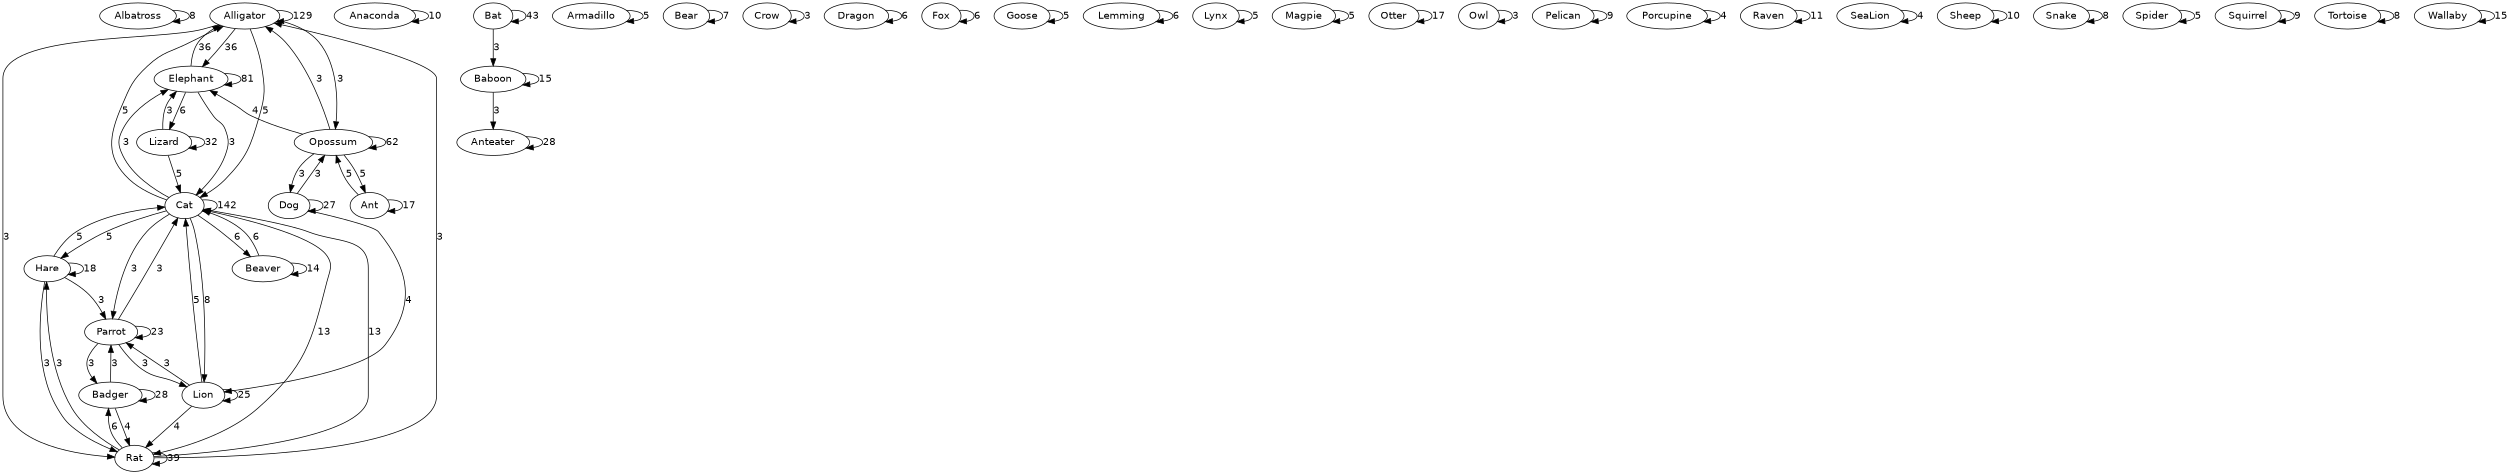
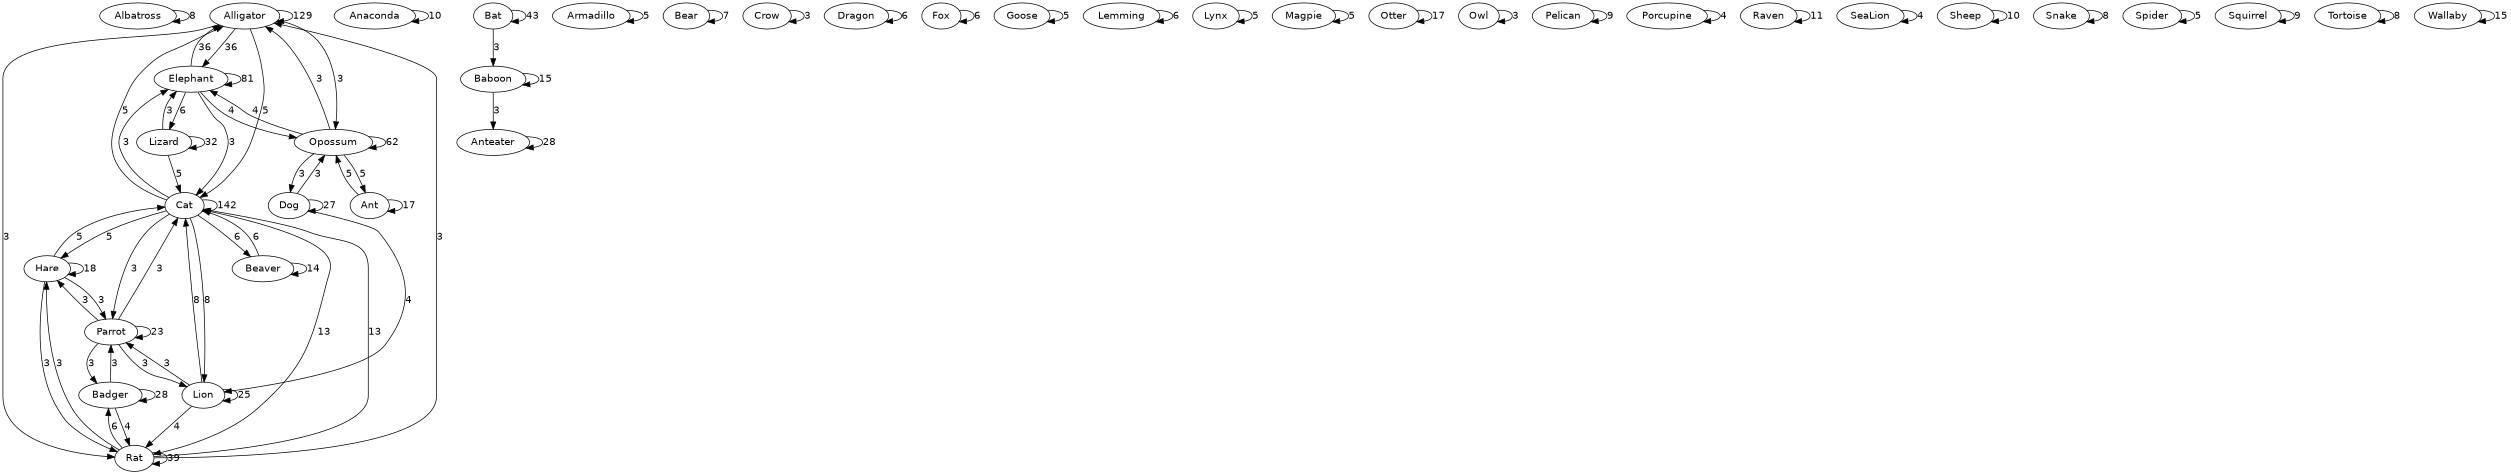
edge "Elephant" -> "Opossum": added, label "4"
edge "Lion" -> "Cat": label "5" -> "8"
edge "Parrot" -> "Hare": added, label "3"
